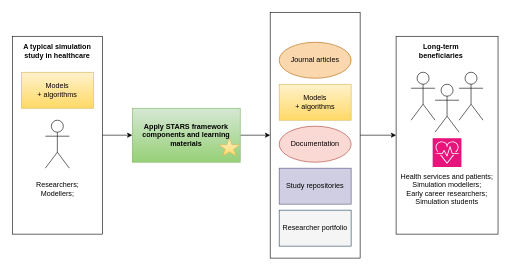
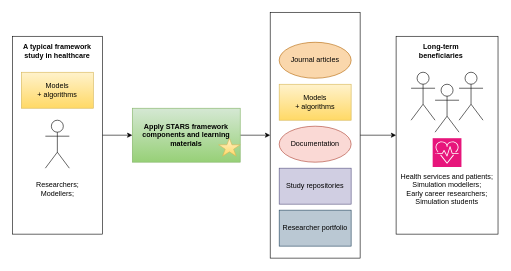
node "A typical simulation study in healthcare": label "A typical simulation study in healthcare" -> "A typical framework study in healthcare"
node "Researcher portfolio": fillcolor #f5f5f5 -> #bac8d3
